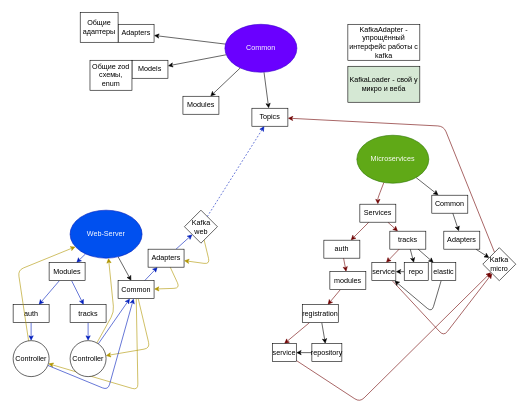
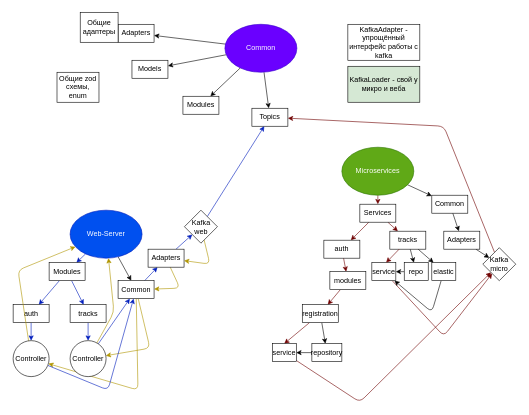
node "Общие zod схемы, enum": moved (111, 75) -> (78, 87)
node "Microservices": moved (393, 159) -> (378, 171)
edge "Kafka web" -> "Topics": style dashed -> solid
